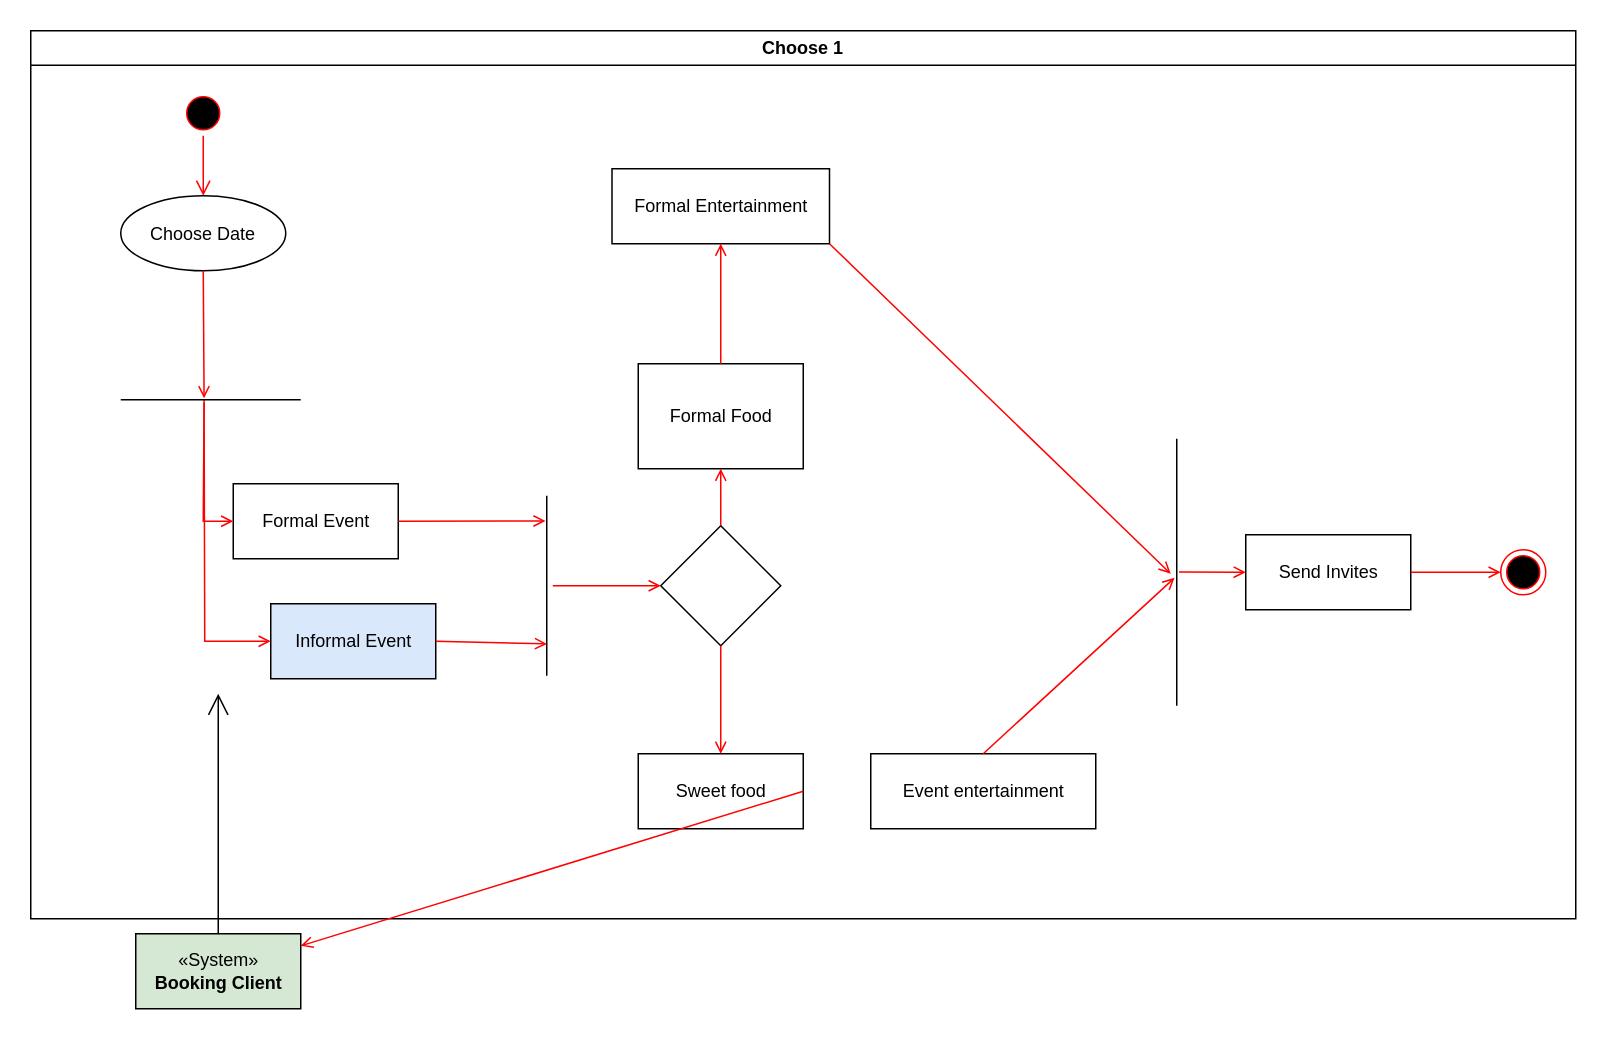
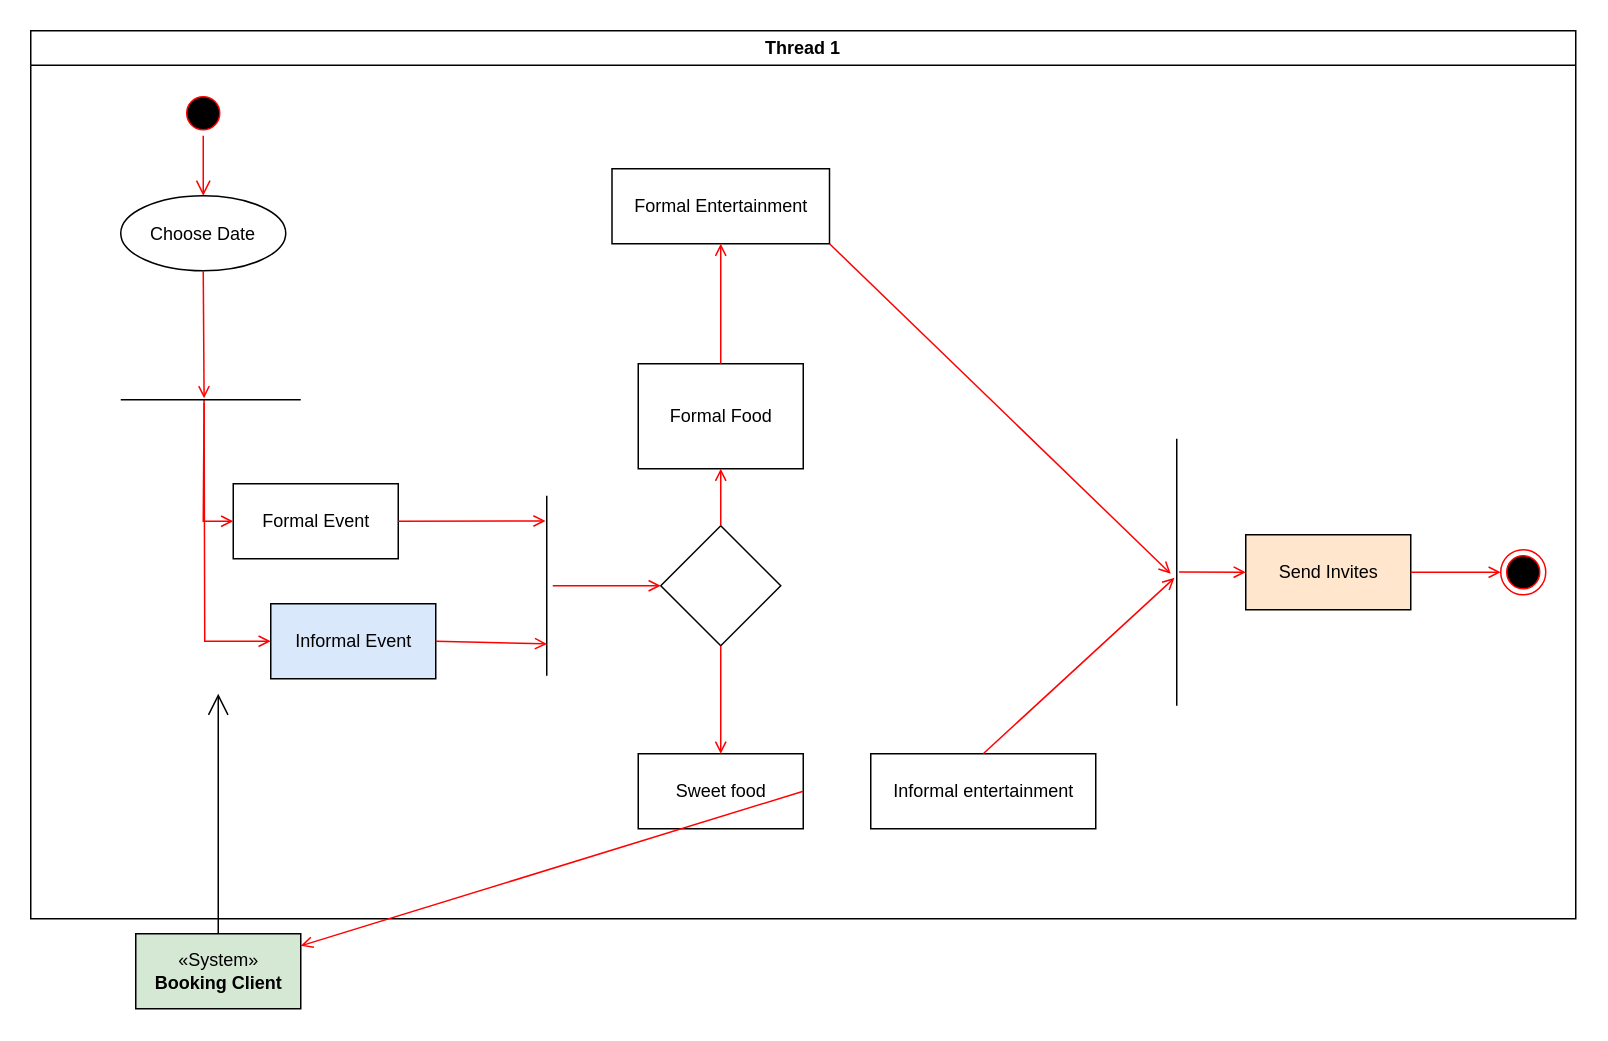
node "Choose 1": label "Choose 1" -> "Thread 1"
node "Send Invites": fillcolor #ffffff -> #ffe6cc
node "Event entertainment": label "Event entertainment" -> "Informal entertainment"
